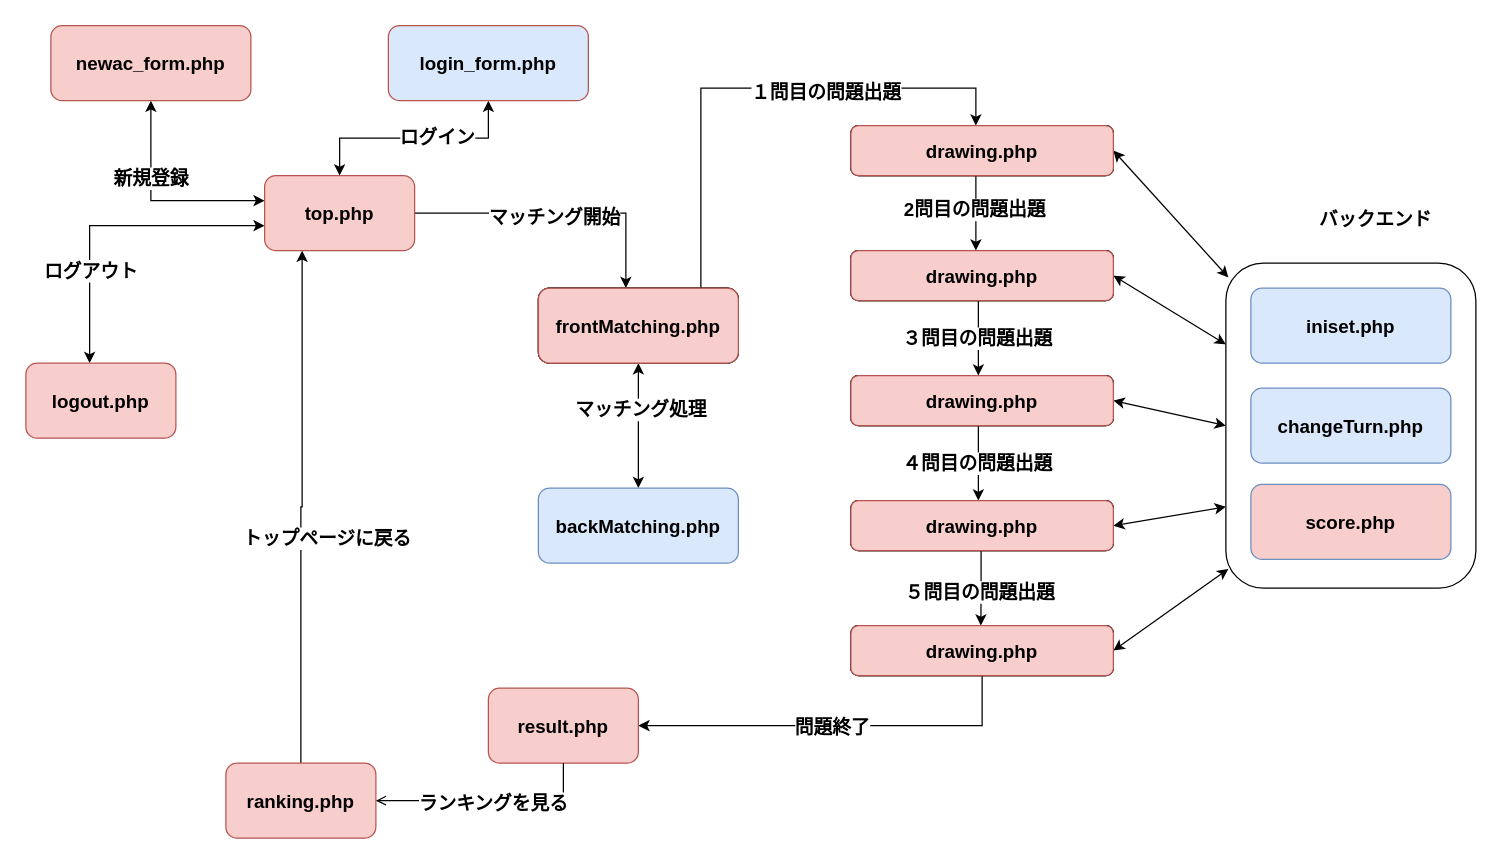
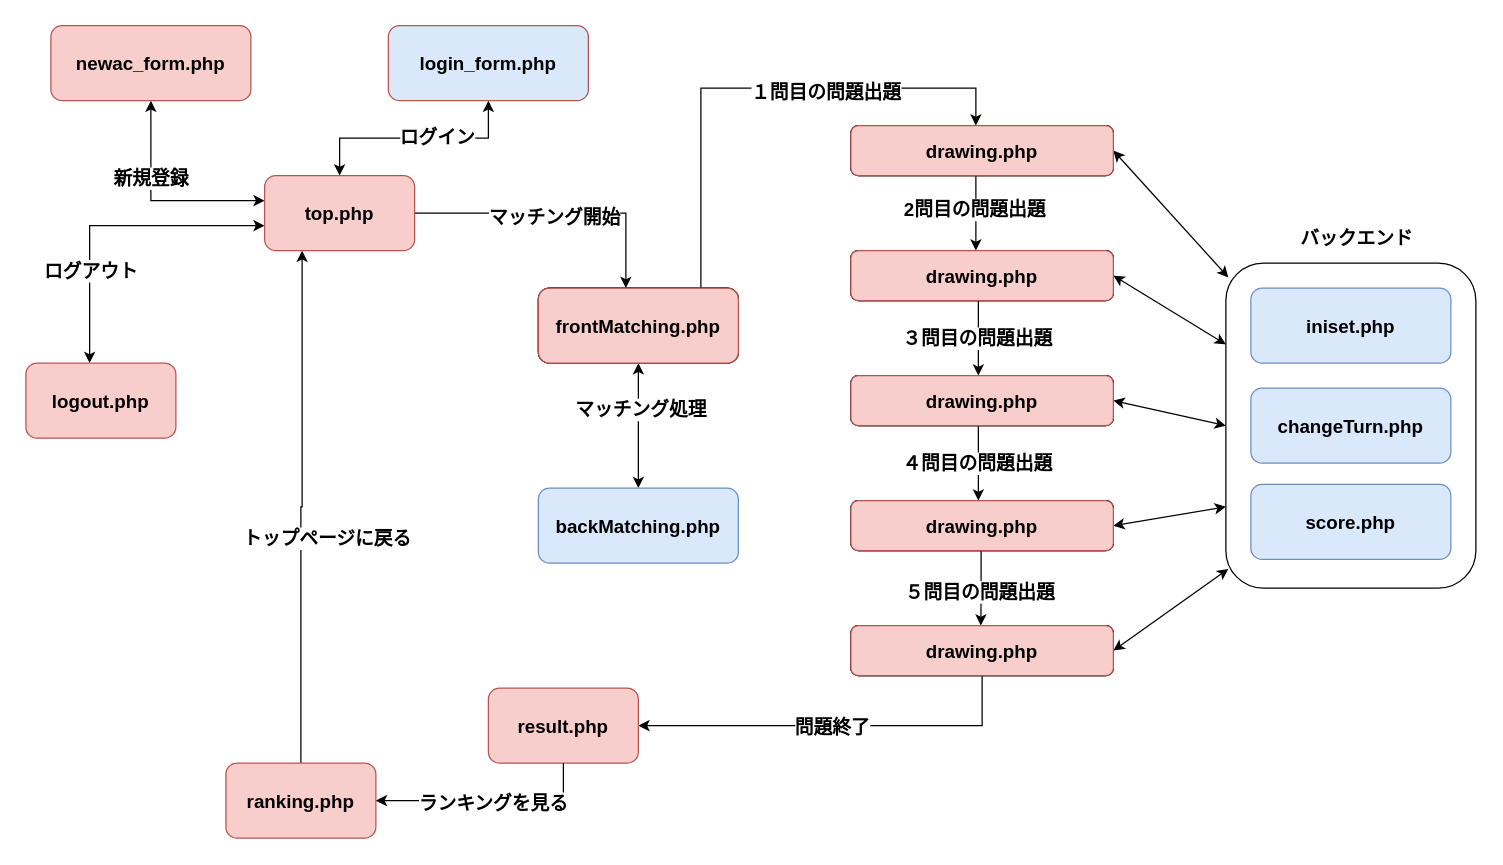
node "バックエンド": moved (1376, 219) -> (1357, 238)
node "score.php": fillcolor #f8cecc -> #dae8fc
edge "result.php" -> "ranking.php": arrowhead open -> classic
